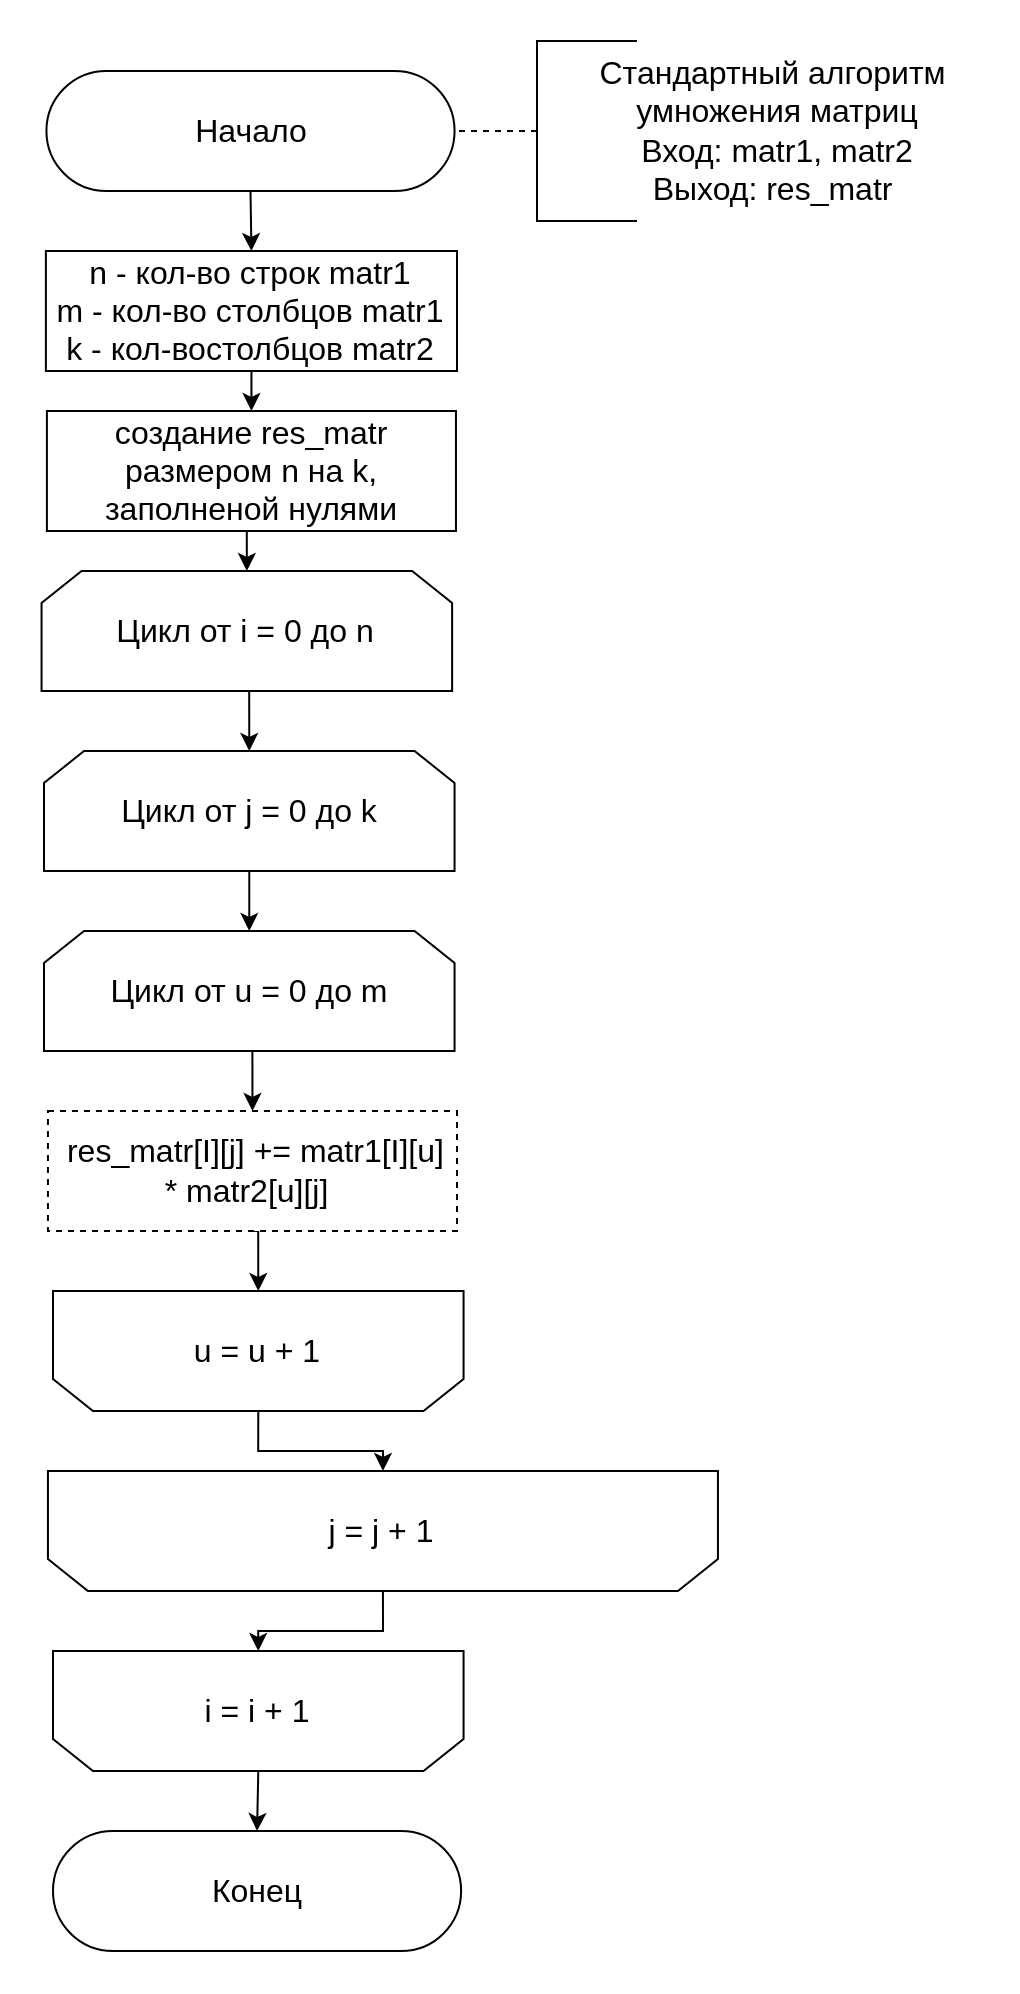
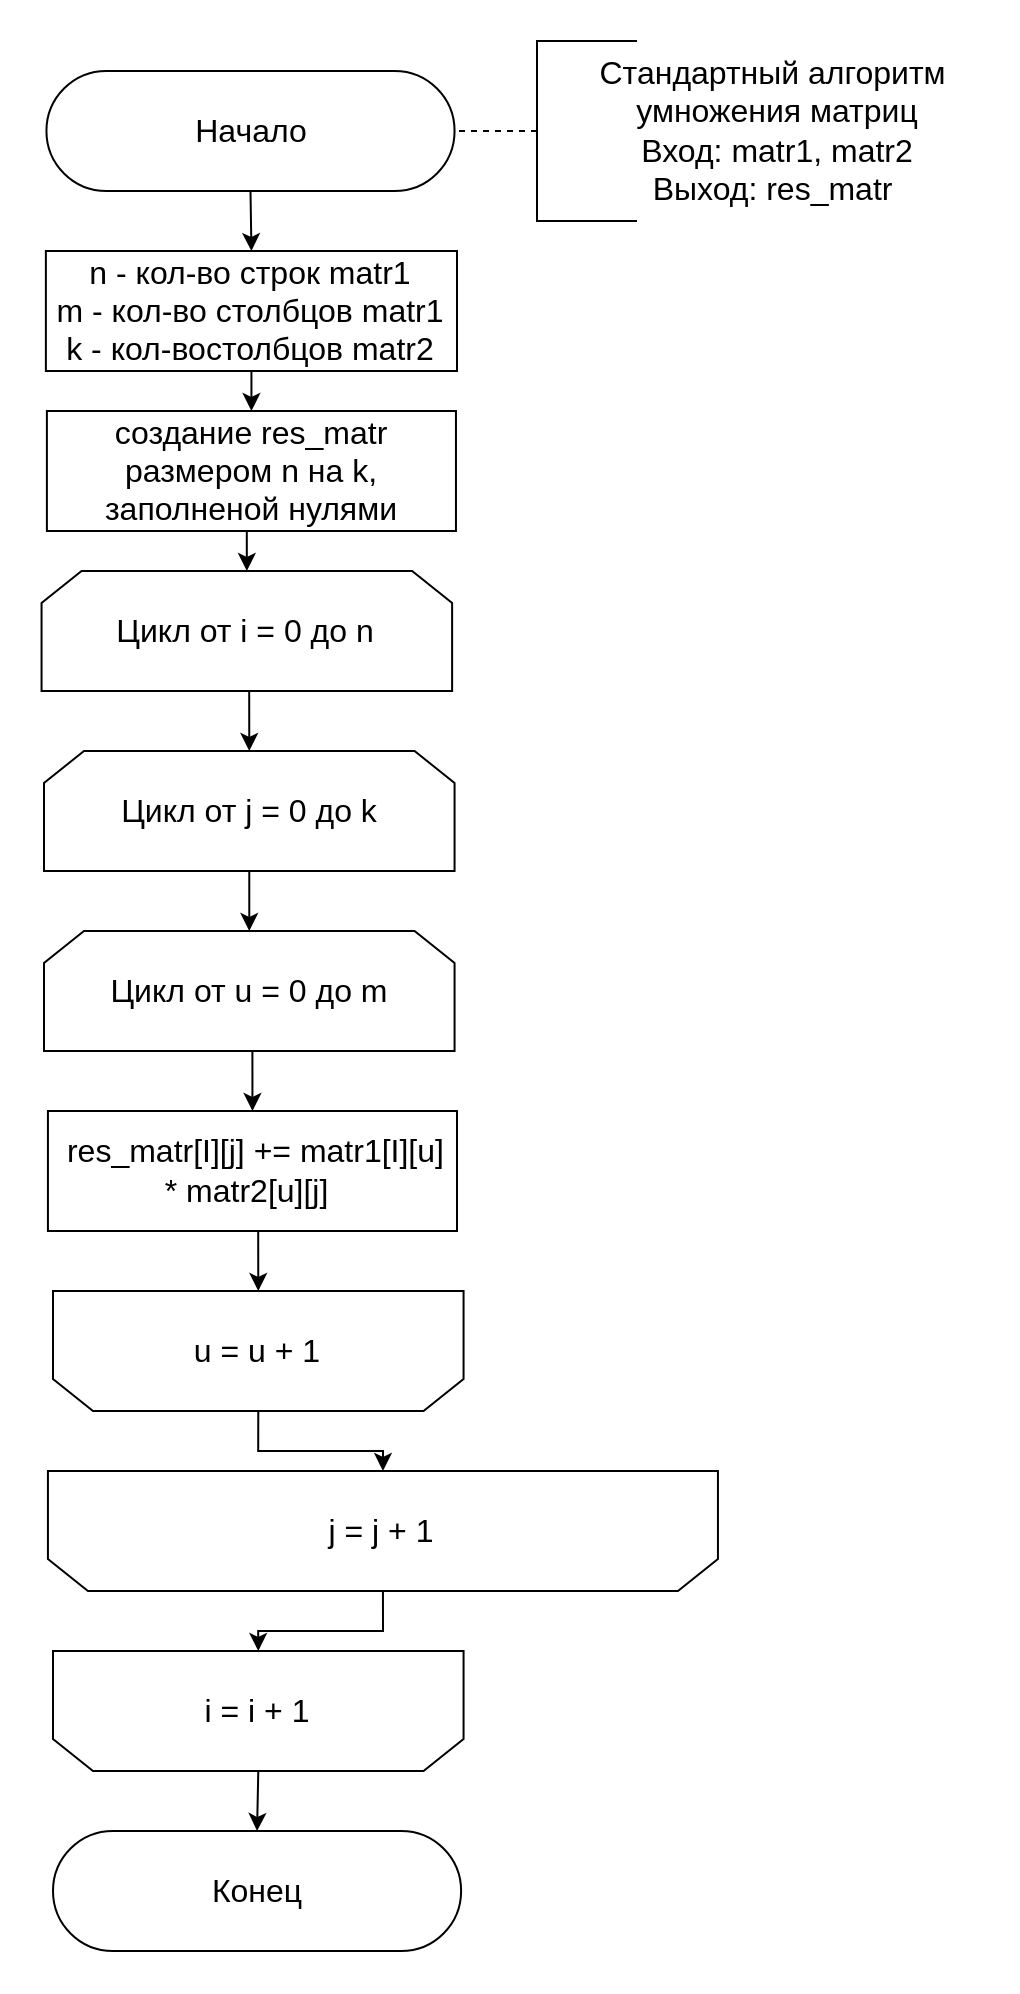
node "res_matr[I][j] += matr1[I][u] * matr2[u][j]": style dashed -> solid
